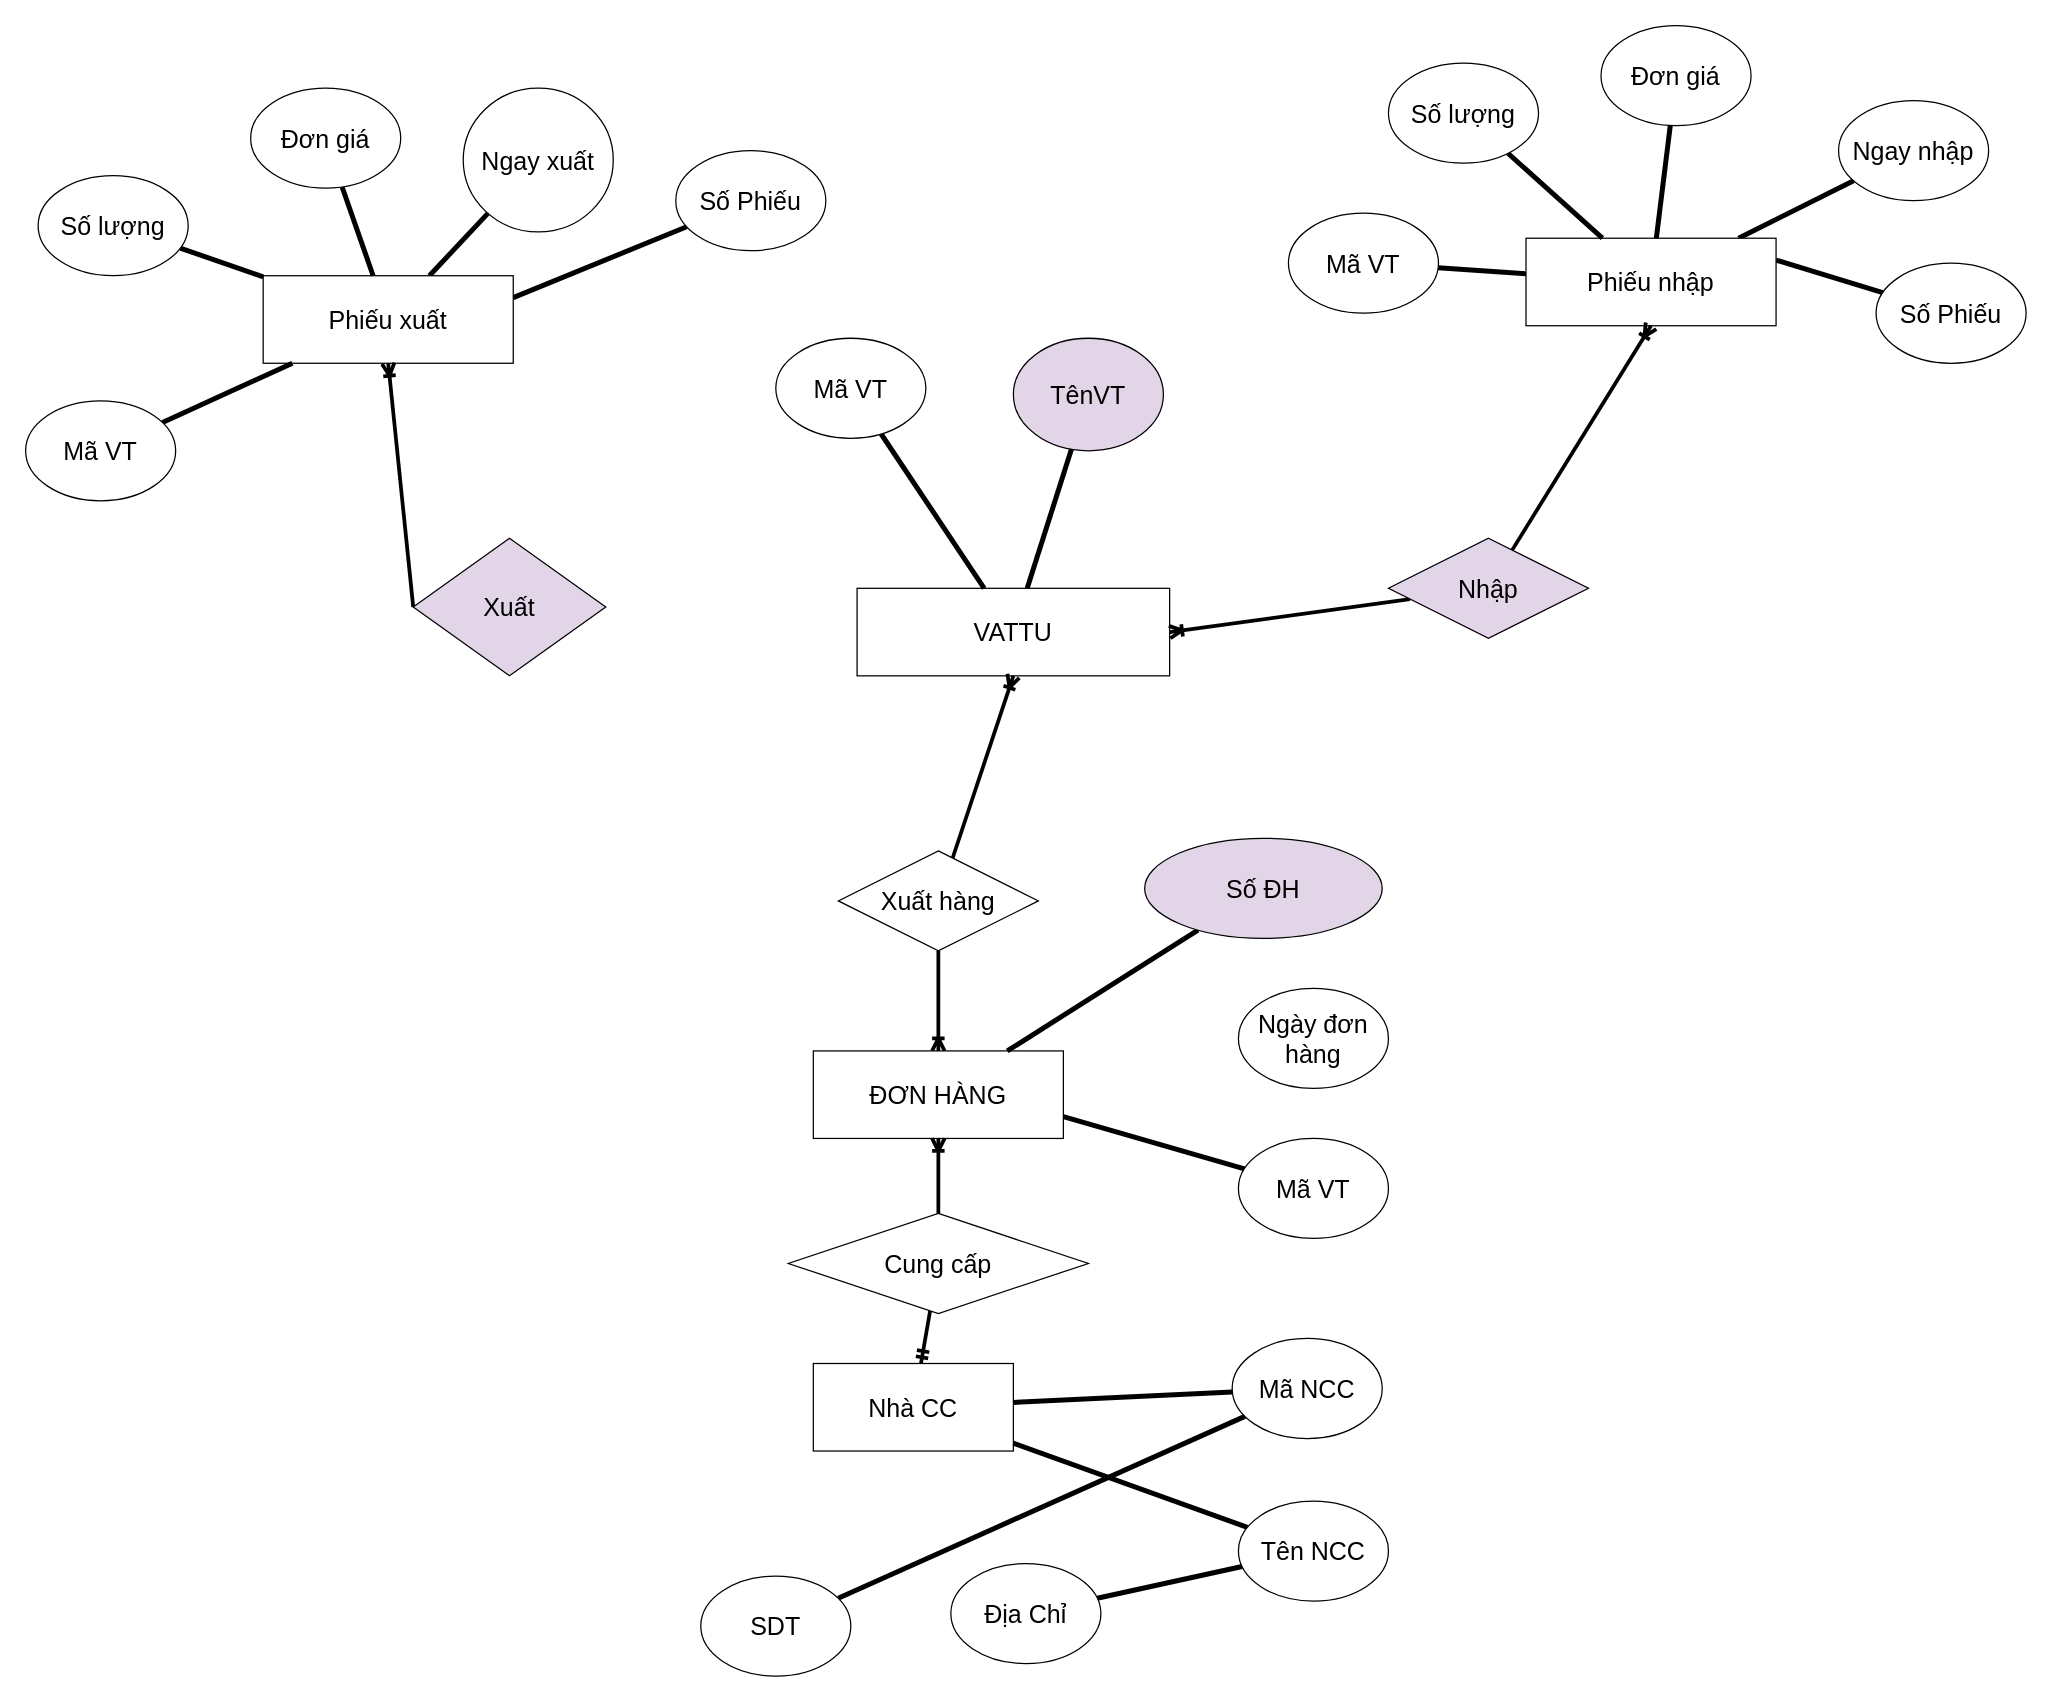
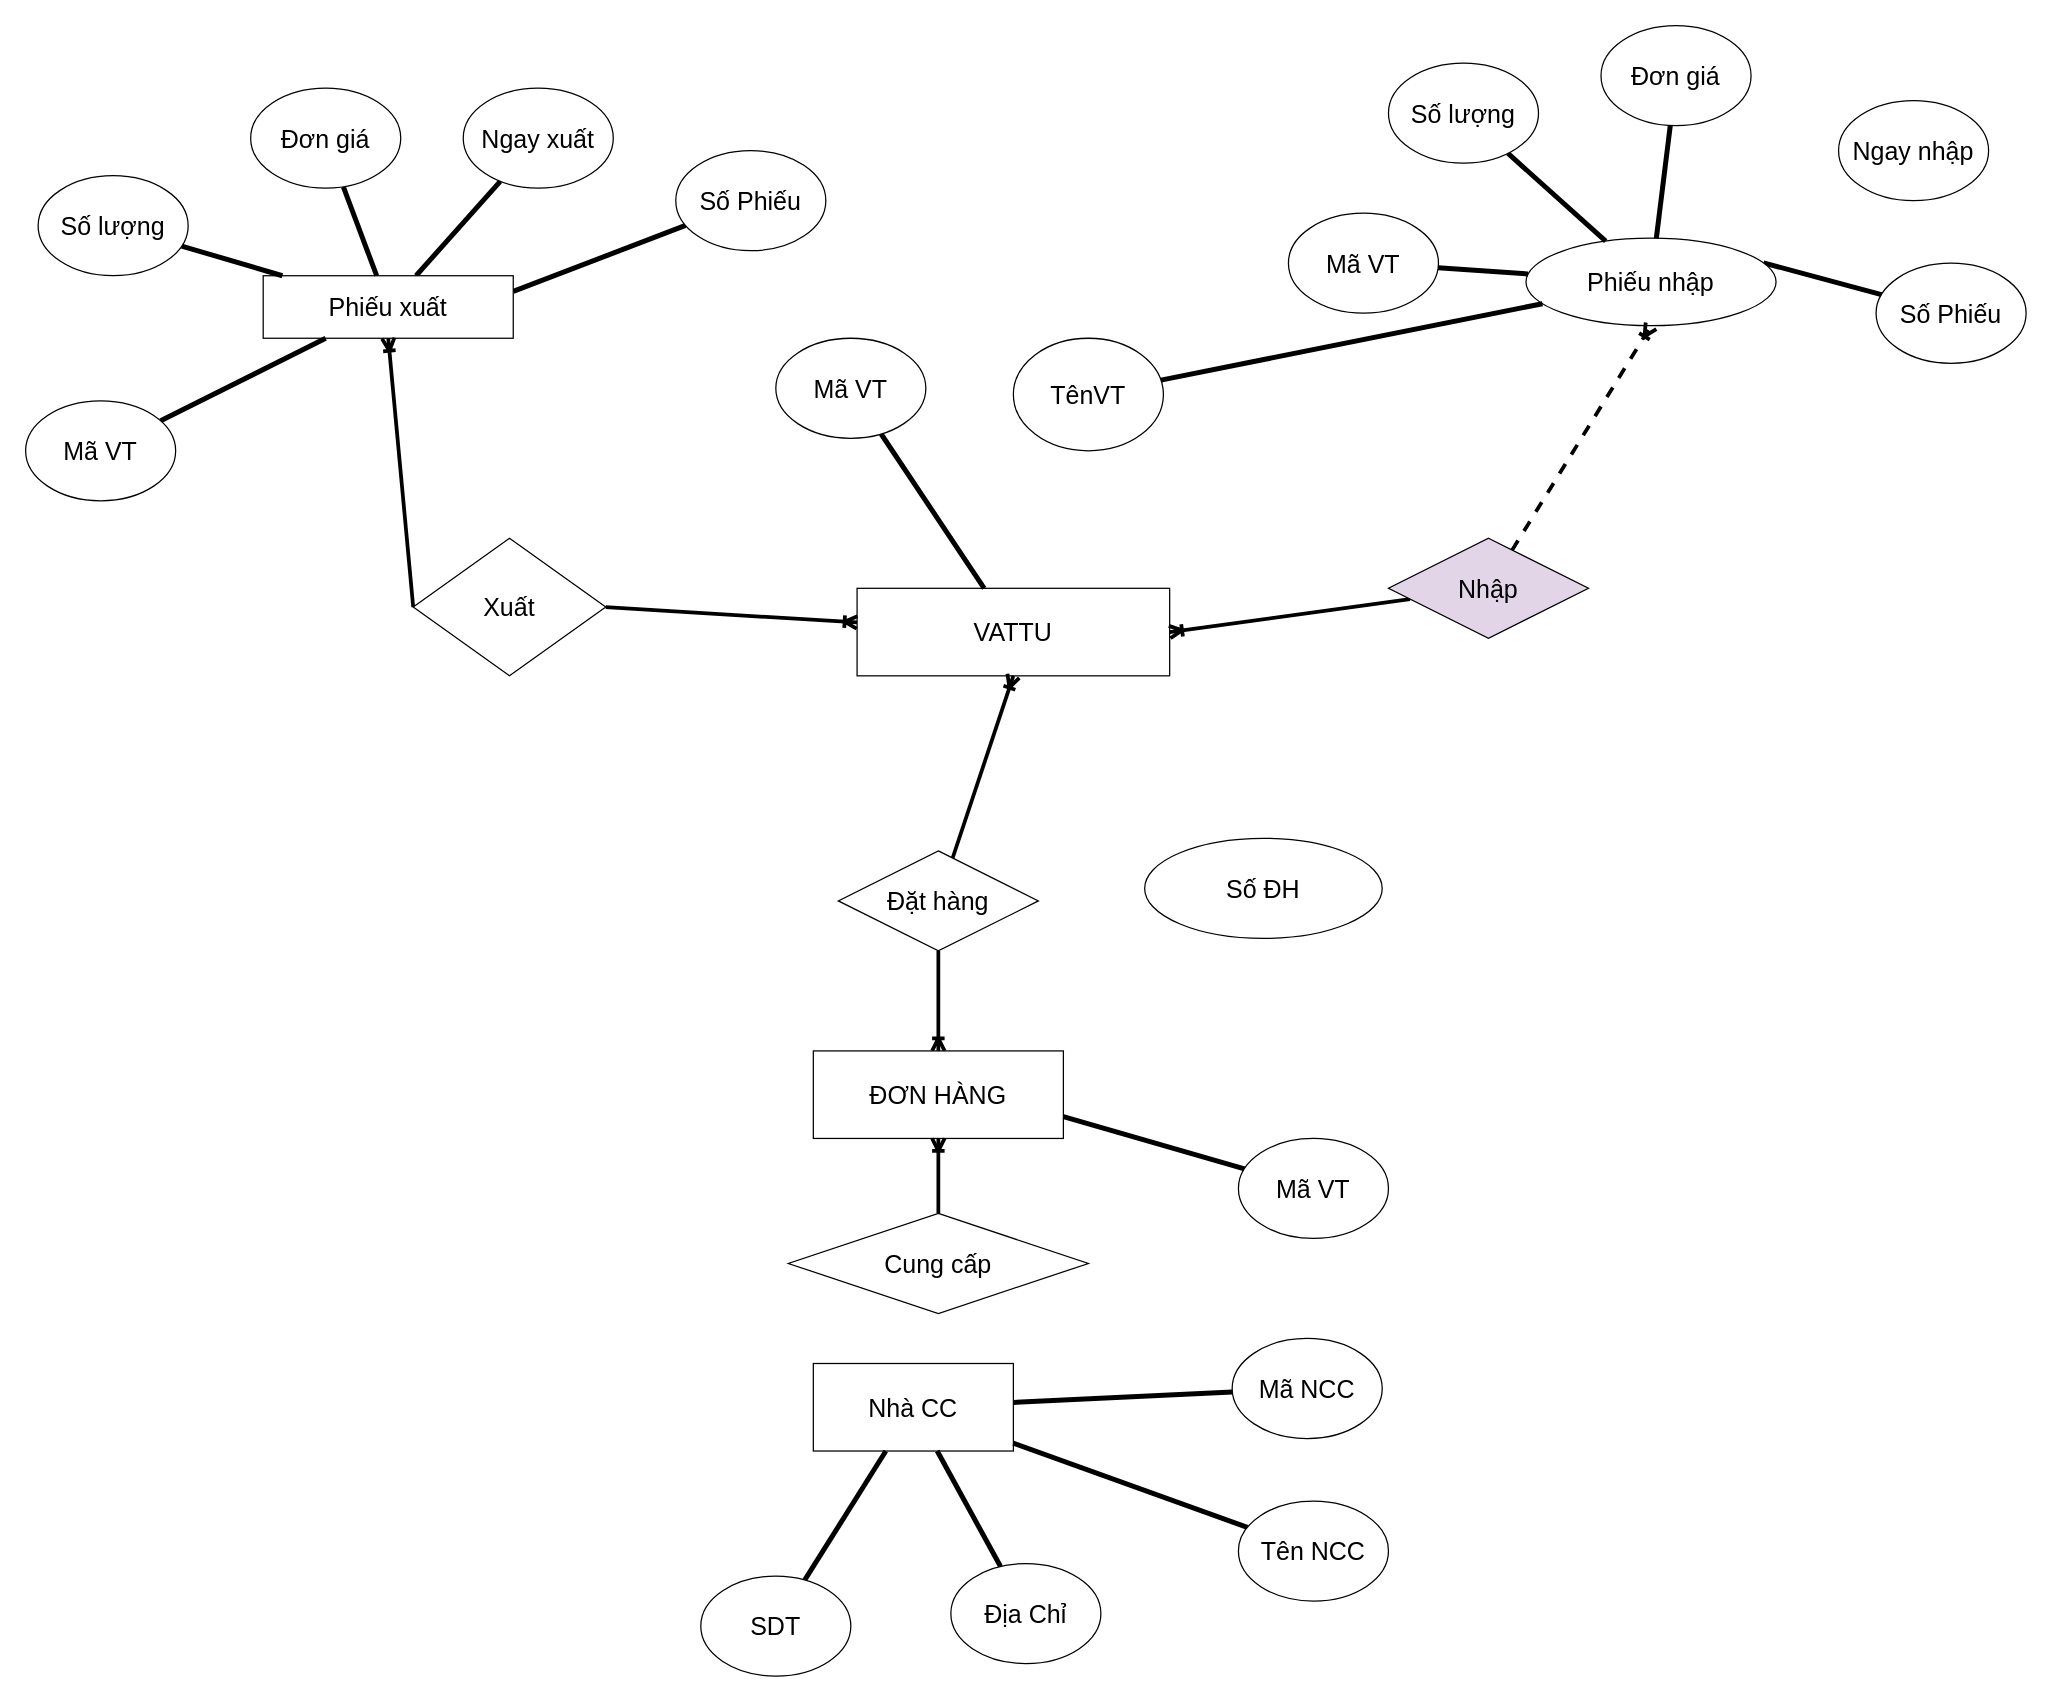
node "Ngay xuất": size 150x144 -> 150x100
edge "Ngay nhập" -- "Phiếu nhập": removed
node "Phiếu nhập": shape rectangle -> ellipse
node "Phiếu xuất": size 250x88 -> 250x63
node "TênVT": fillcolor #e1d5e7 -> #ffffff
edge "Nhập" -> "Phiếu nhập": style solid -> dashed
edge "TênVT" -- "VATTU": now "TênVT" -- "Phiếu nhập"
node "Xuất": fillcolor #e1d5e7 -> #ffffff
edge "Xuất" -> "VATTU": added
node "Số ĐH": fillcolor #e1d5e7 -> #ffffff
node "Xuất hàng": label "Xuất hàng" -> "Đặt hàng"
edge "Số ĐH" -- "ĐƠN HÀNG": removed
node "Ngày đơn hàng": removed
edge "Cung cấp" -> "Nhà CC": removed
edge "Mã NCC" -- "SDT": now "Nhà CC" -- "SDT"
edge "Tên NCC" -- "Địa Chỉ": now "Nhà CC" -- "Địa Chỉ"
